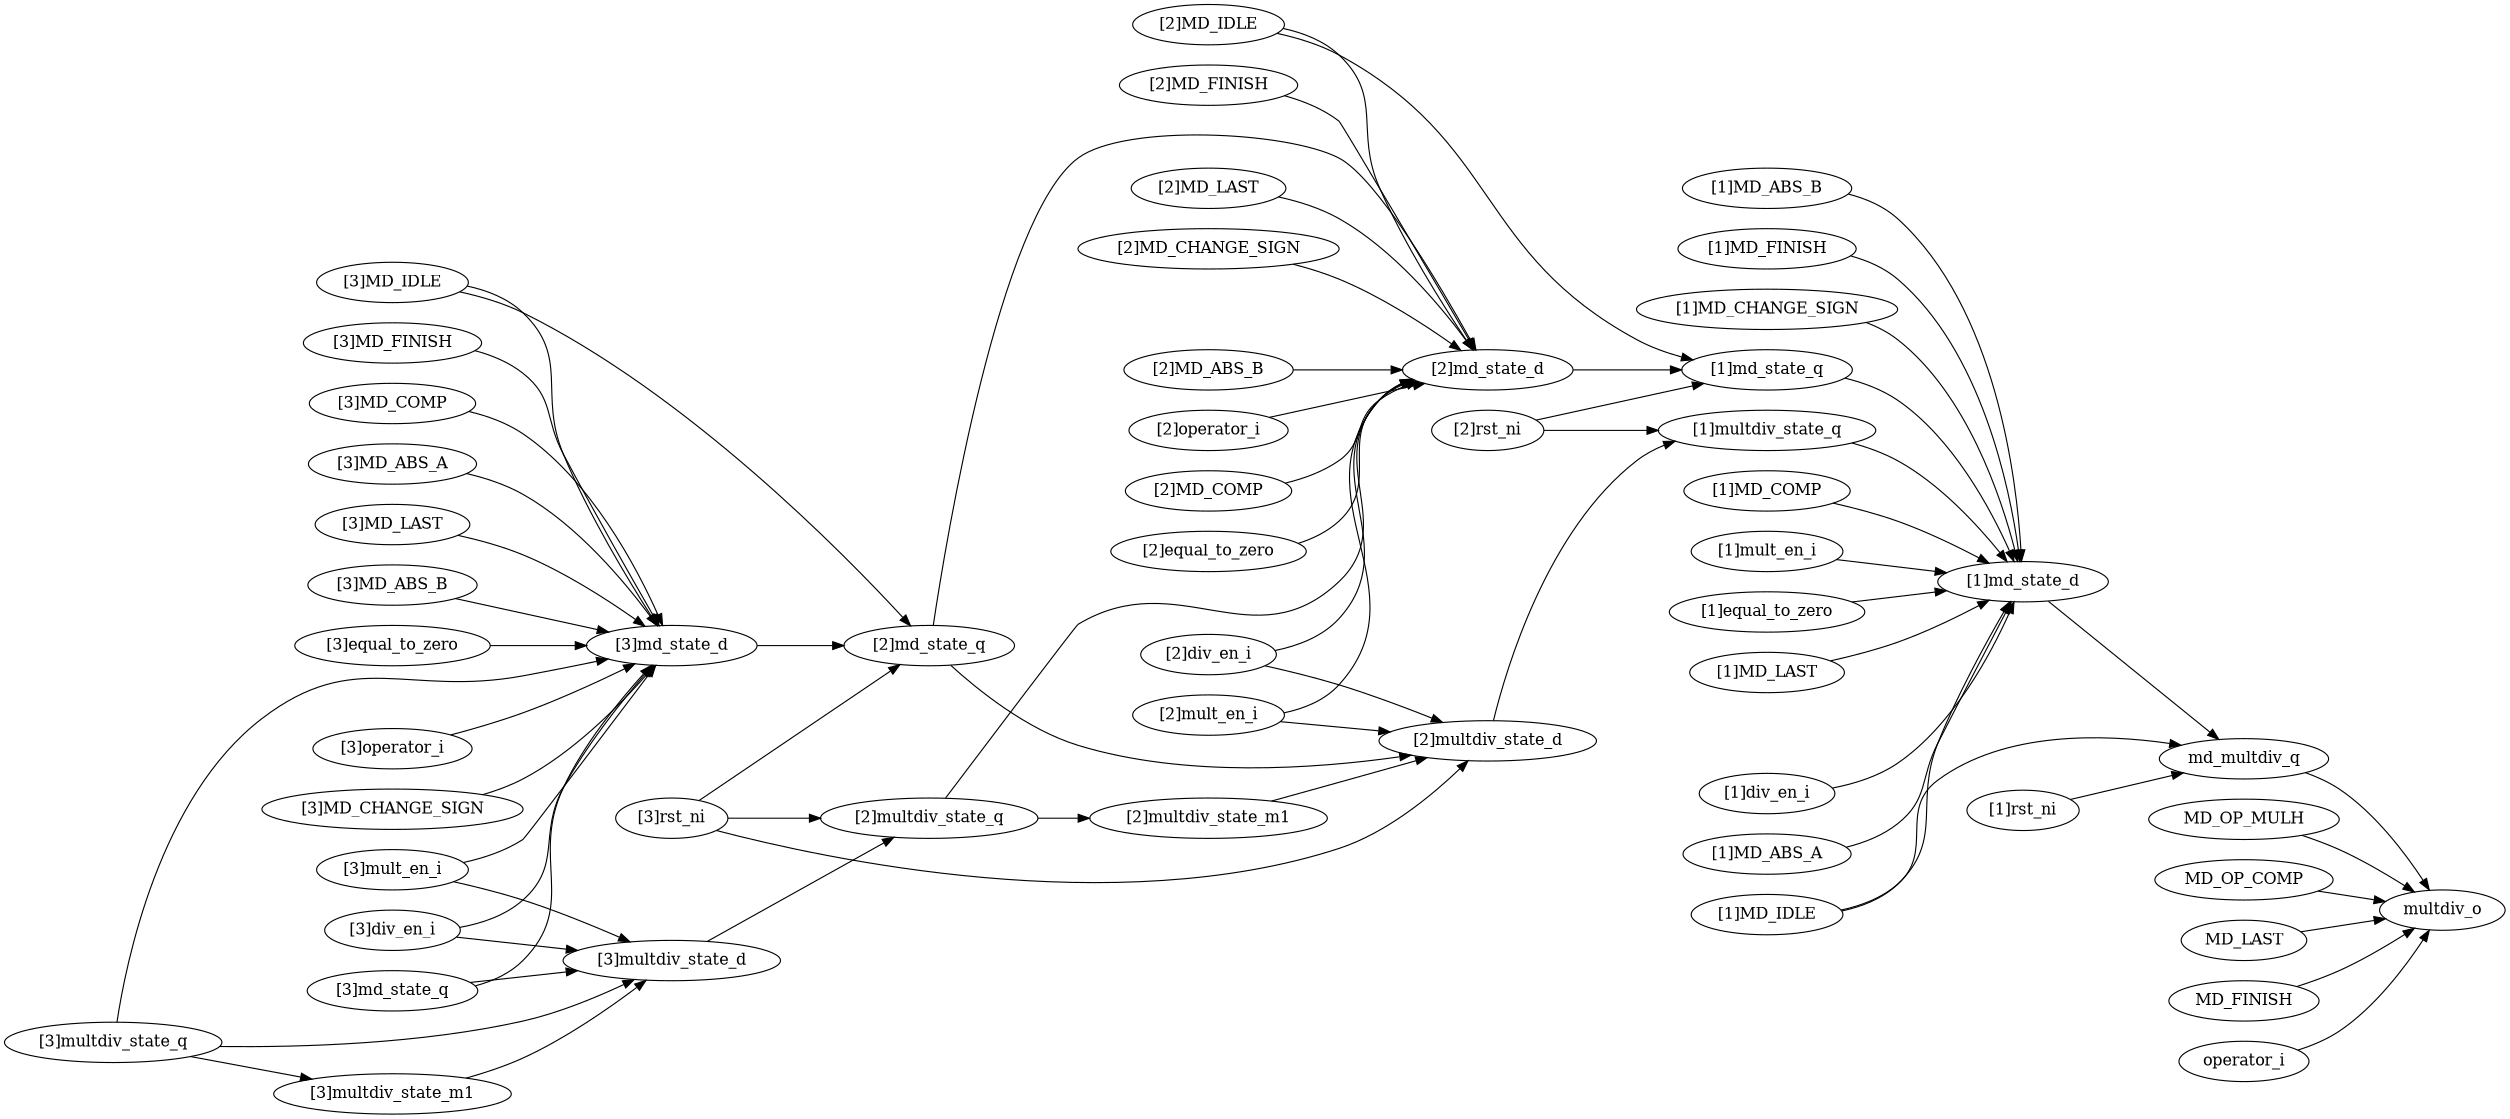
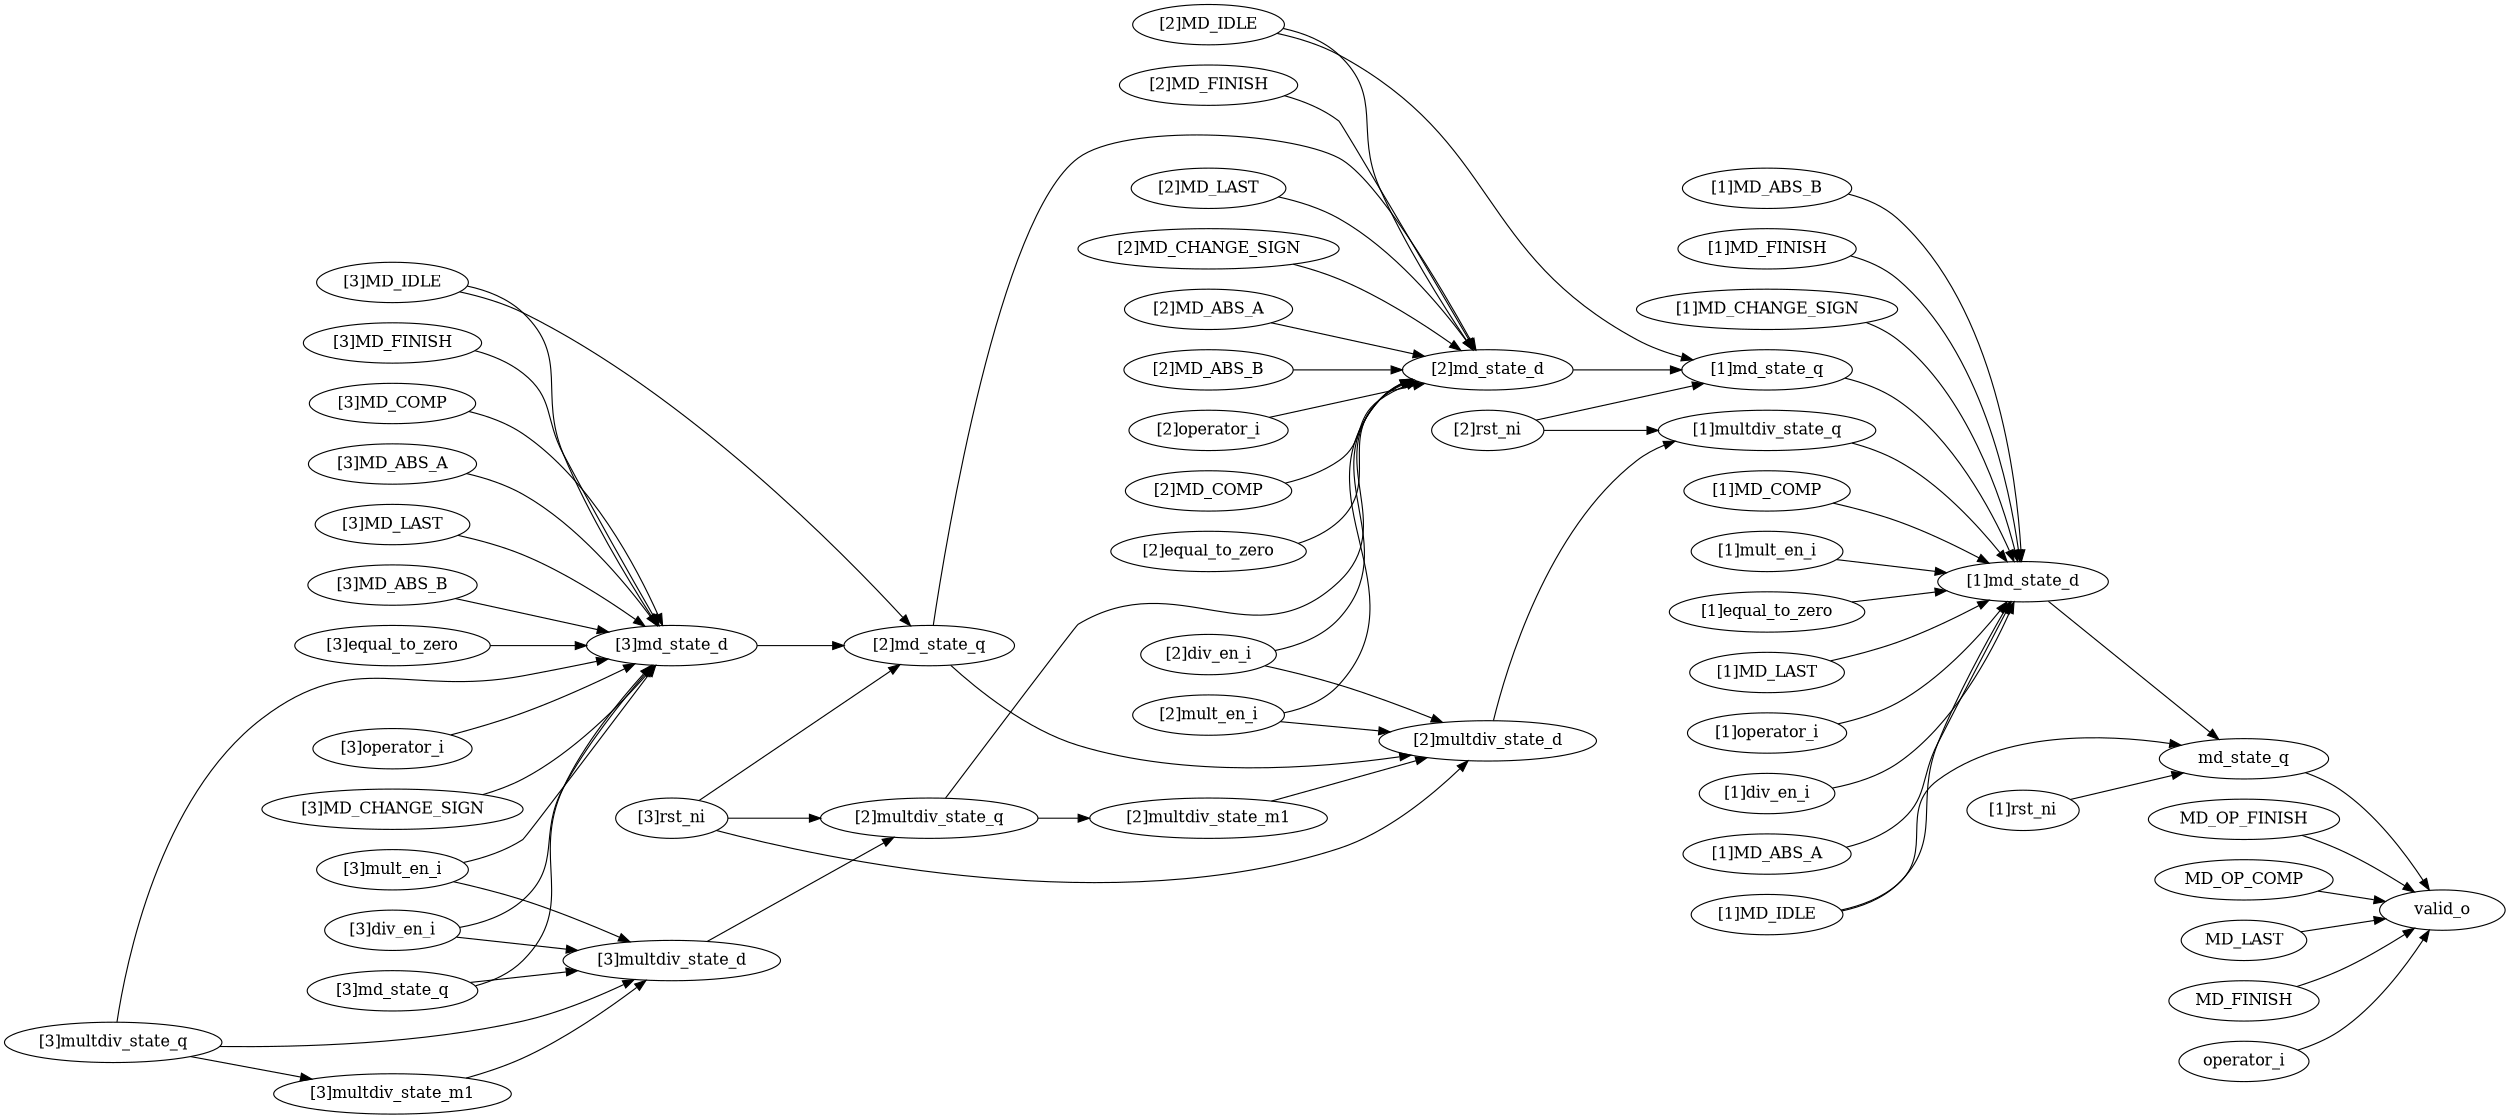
node "[2]MD_ABS_A": added
node "[1]operator_i": added
node "md_multdiv_q": label "md_multdiv_q" -> "md_state_q"
node "MD_OP_MULH": label "MD_OP_MULH" -> "MD_OP_FINISH"
node "multdiv_o": label "multdiv_o" -> "valid_o"
